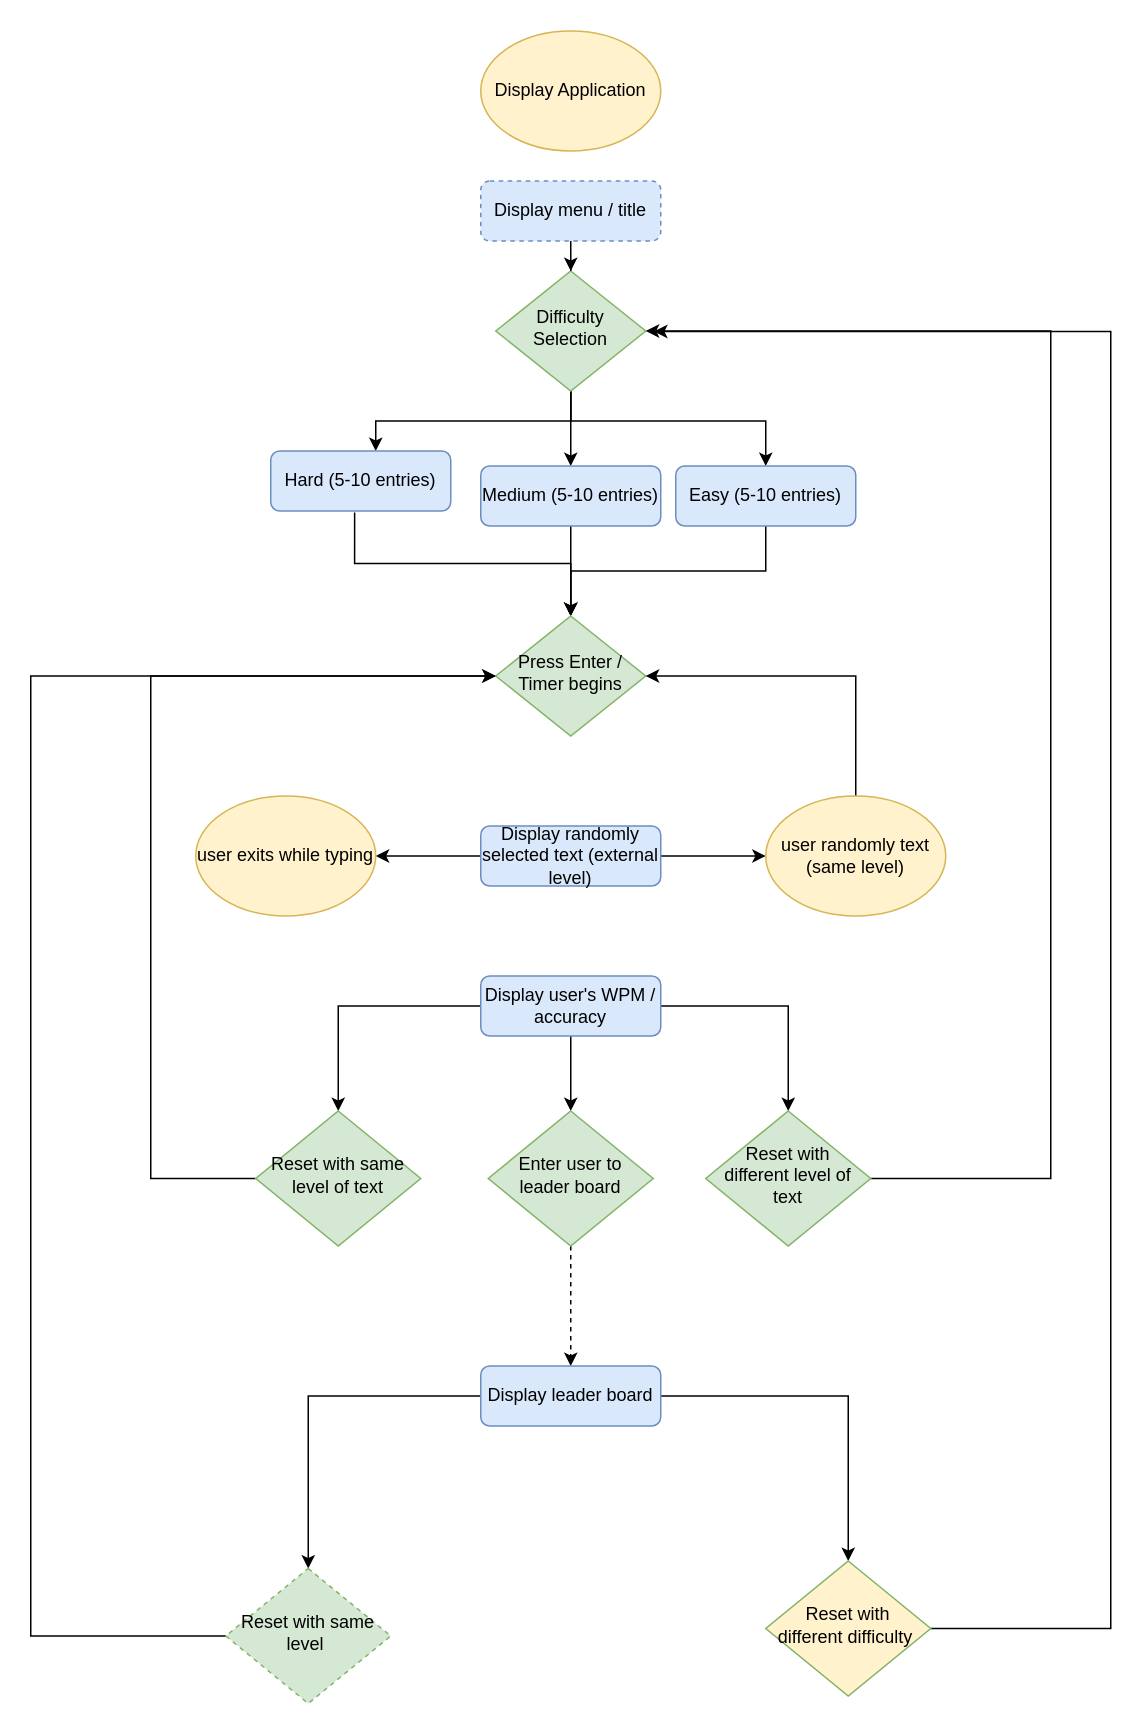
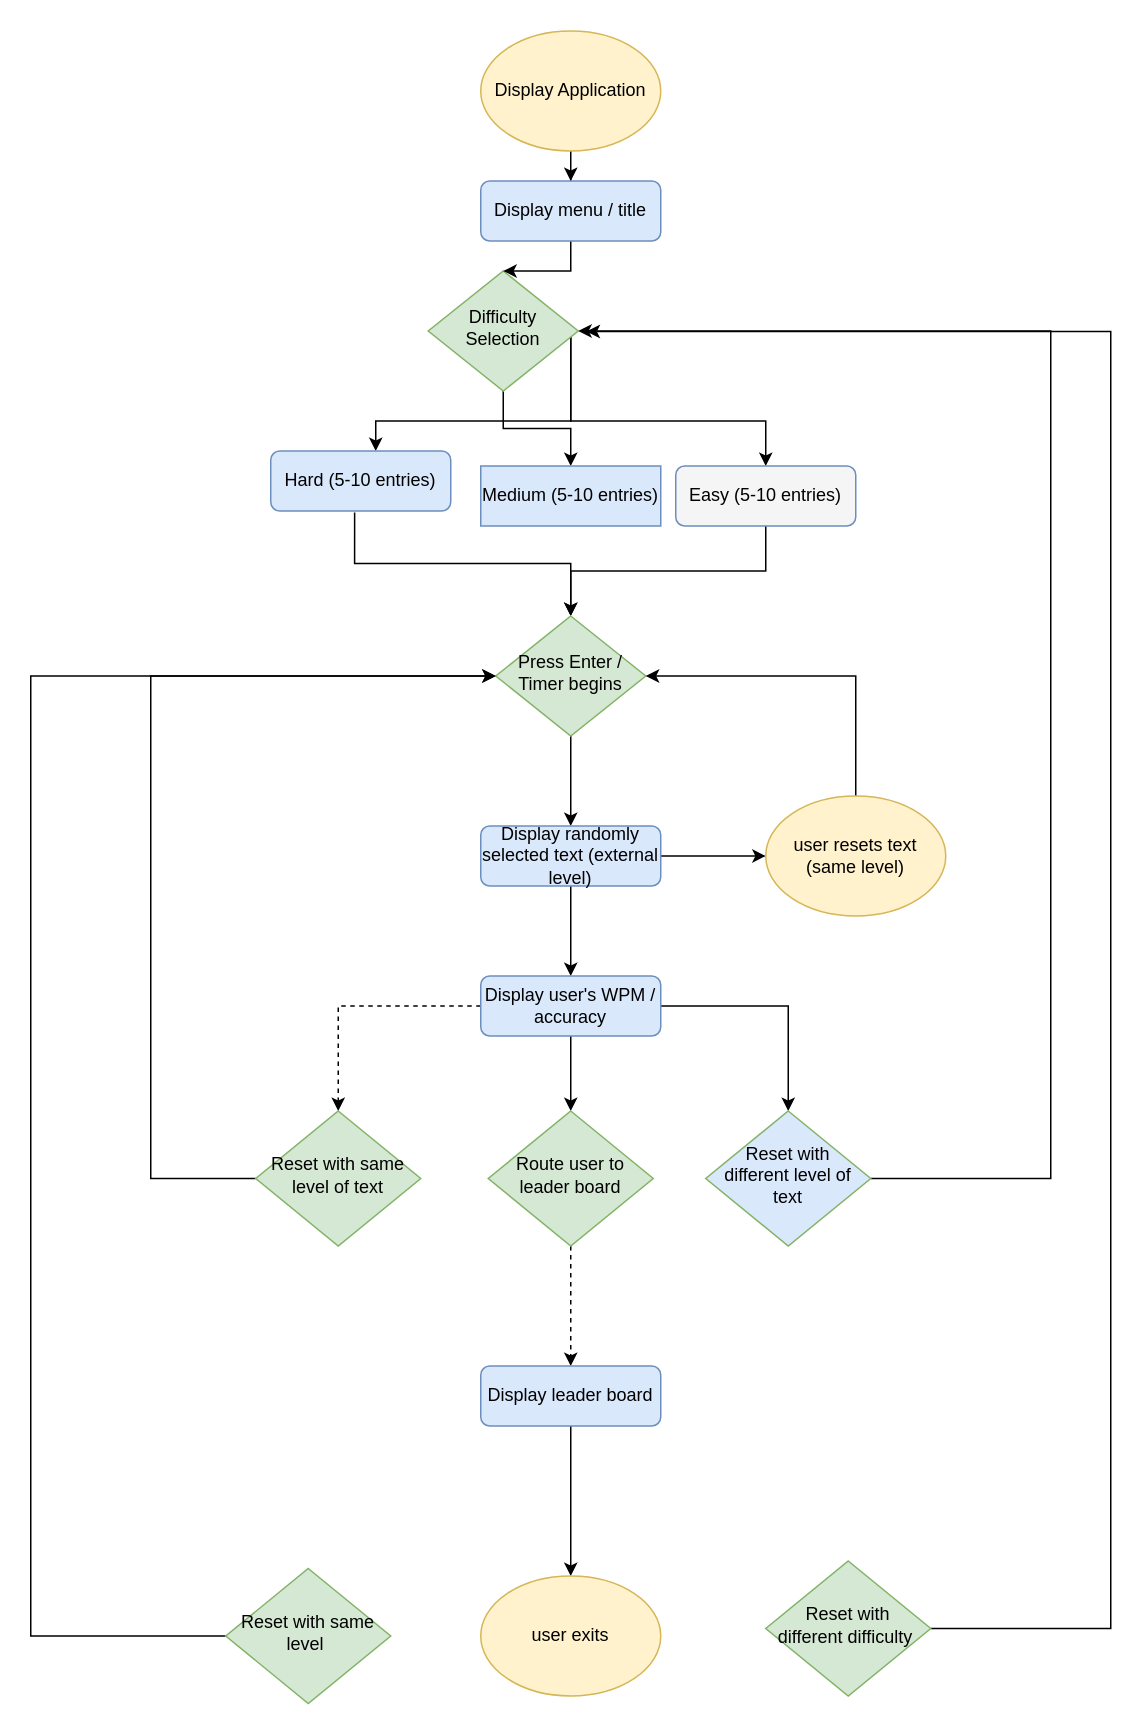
edge "Display Application" -> "Display menu / title": added
node "Display menu / title": style dashed -> solid
node "Difficulty Selection": moved (571, 331) -> (503, 331)
node "Medium (5-10 entries)": shape rounded rectangle -> rectangle
node "Easy (5-10 entries)": fillcolor #dae8fc -> #f5f5f5
edge "Medium (5-10 entries)" -> "Press Enter / Timer begins": removed
edge "Press Enter / Timer begins" -> "Display randomly selected text (external level)": added
node "user exits while typing": removed
edge "Display randomly selected text (external level)" -> "user exits while typing": removed
node "user randomly text (same level)": label "user randomly text (same level)" -> "user resets text (same level)"
edge "Display randomly selected text (external level)" -> "Display user's WPM / accuracy": added
edge "Display user's WPM / accuracy" -> "Reset with same level of text": style solid -> dashed
node "Enter user to leader board": label "Enter user to leader board" -> "Route user to leader board"
node "Reset with different level of text": fillcolor #d5e8d4 -> #dae8fc
edge "Display leader board" -> "Reset with same level": removed
edge "Display leader board" -> "Reset with different difficulty": removed
edge "Display leader board" -> "user exits": added
node "Reset with different difficulty": fillcolor #fff2cc -> #d5e8d4
node "Reset with same level": style dashed -> solid
node "user exits": added
